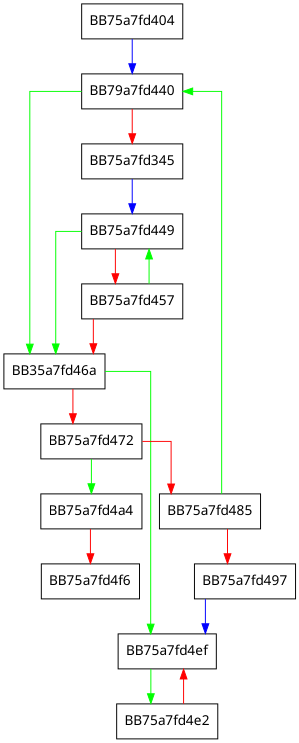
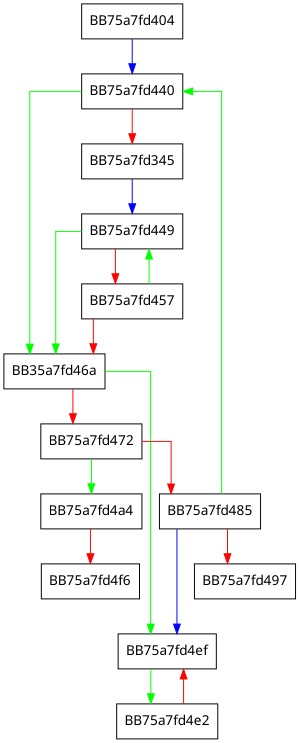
node "BB79a7fd440": label "BB79a7fd440" -> "BB75a7fd440"
edge "BB75a7fd497" -> "BB75a7fd4ef": now "BB75a7fd485" -> "BB75a7fd4ef"
